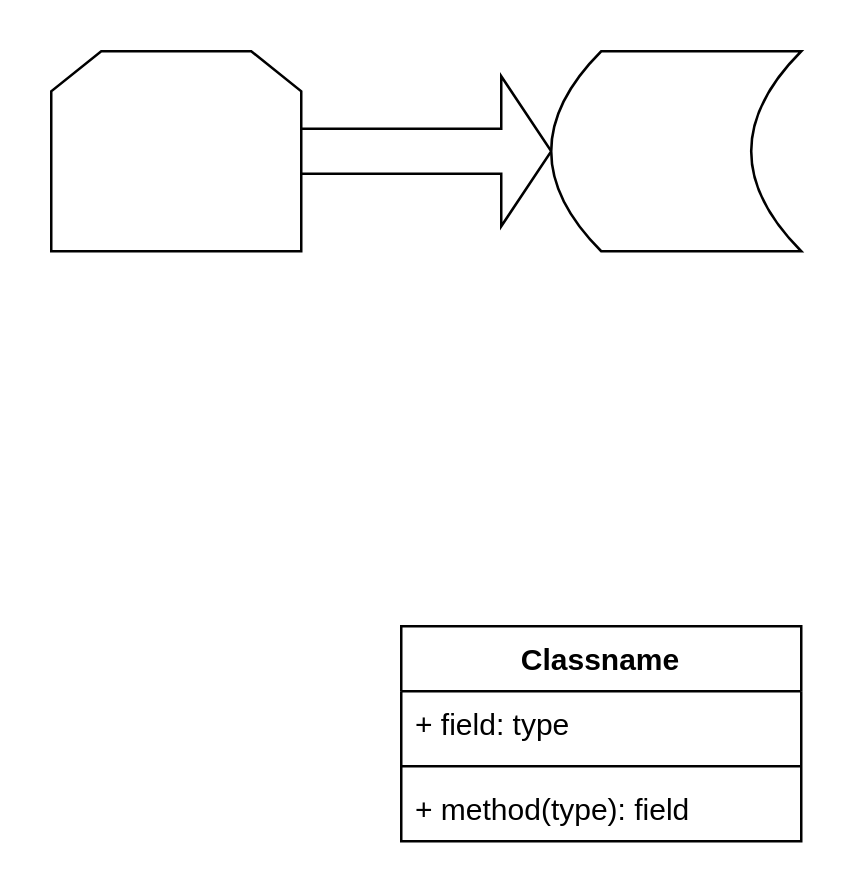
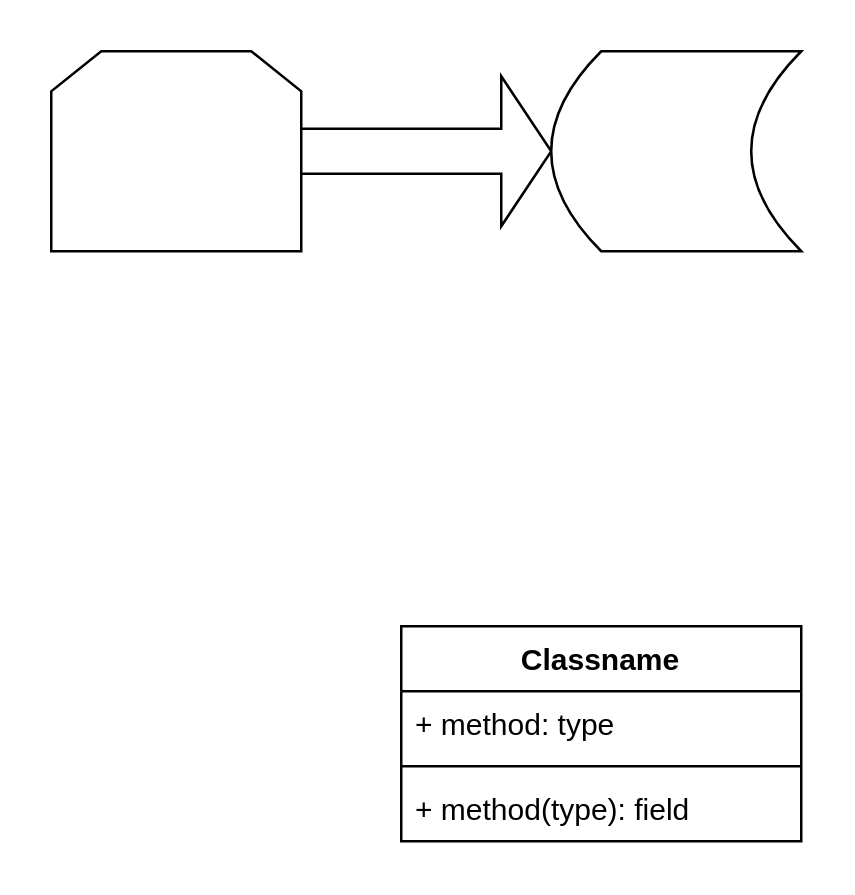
node "+ field: type": label "+ field: type" -> "+ method: type"
